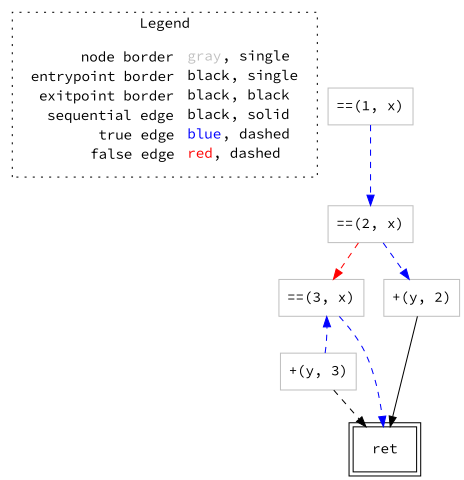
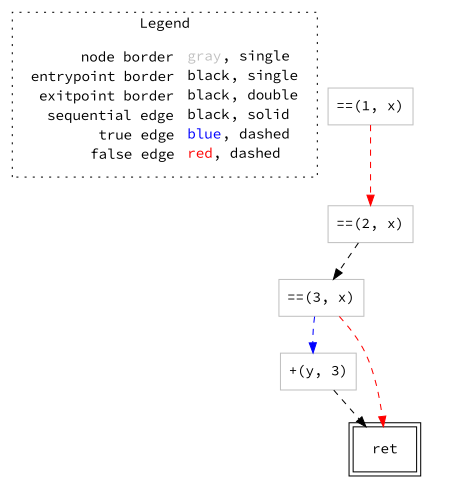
node "node border": text ", black" -> ", double"
edge "==(1, x)" -> "==(2, x)": color blue -> red
edge "==(2, x)" -> "==(3, x)": color red -> black
node "+(y, 2)": removed
edge "+(y, 3)" -> "==(3, x)": reversed
edge "==(3, x)" -> "ret": color blue -> red
